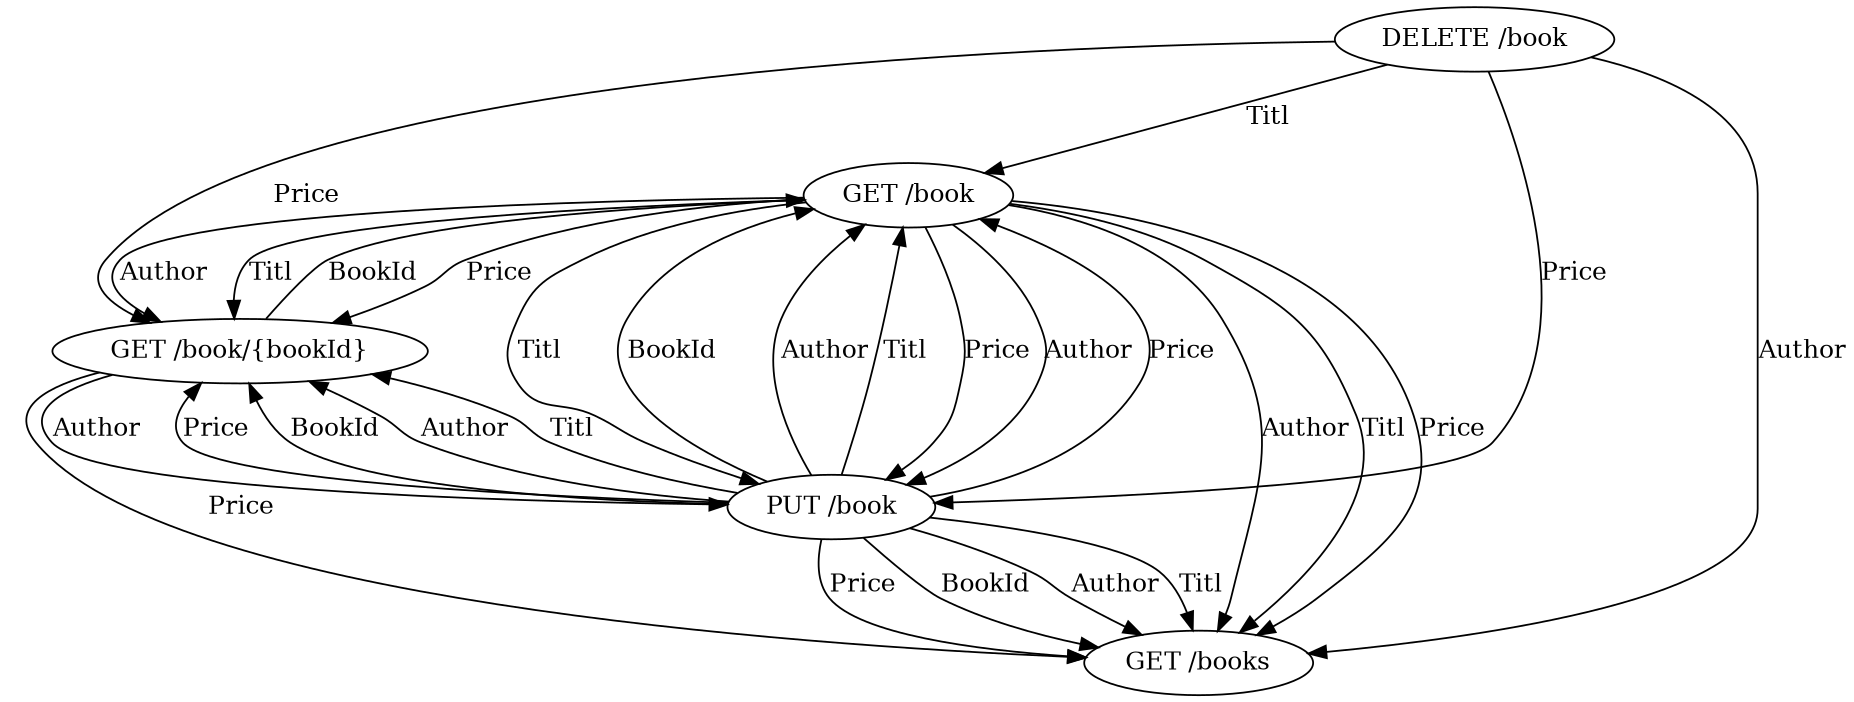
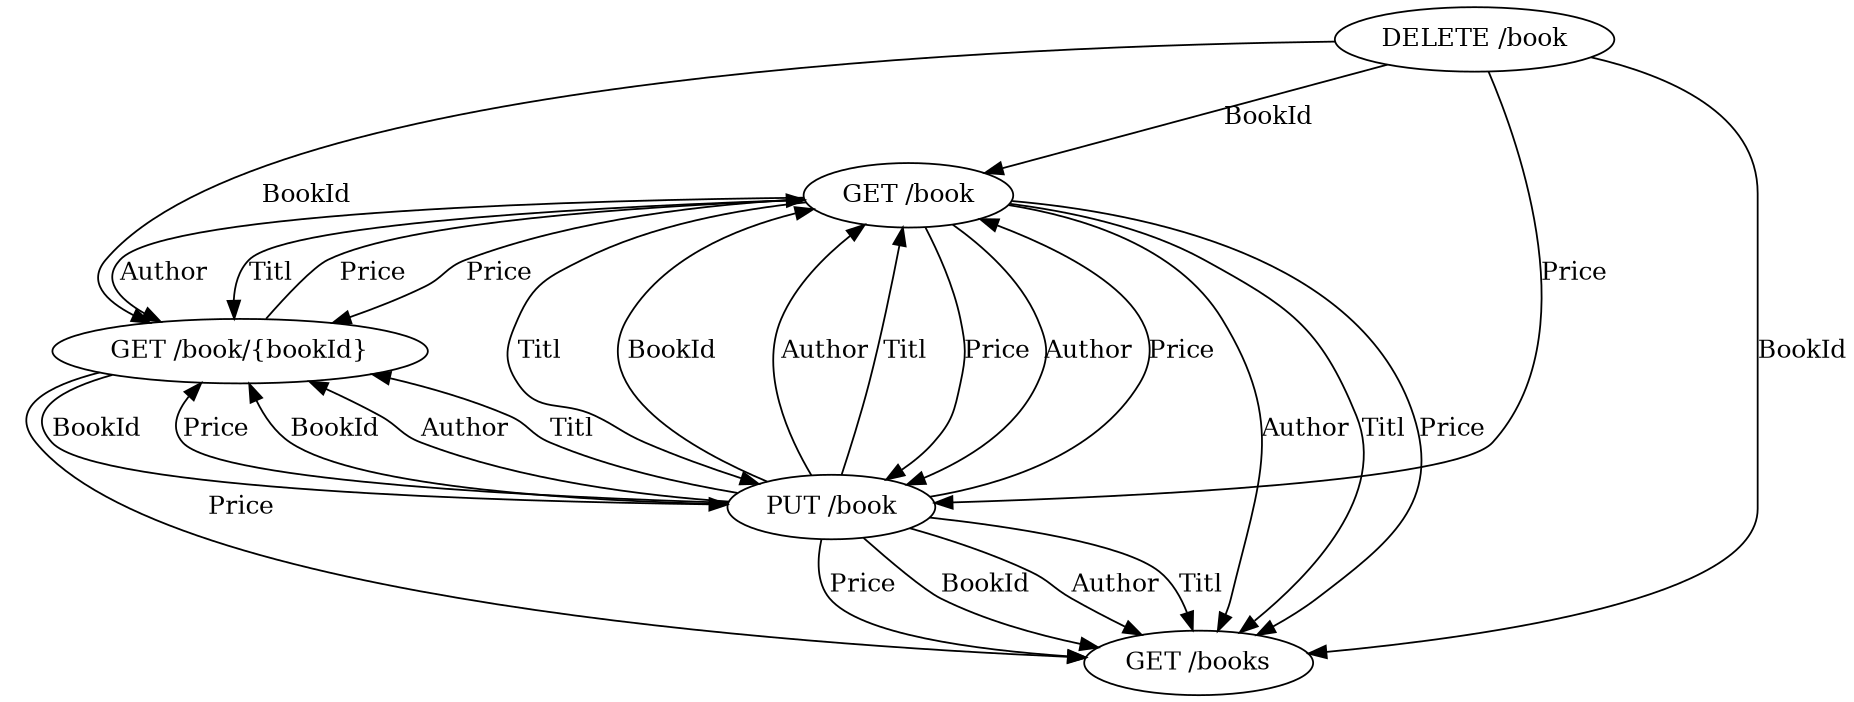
edge "DELETE /book" -> "GET /book": label "Titl" -> "BookId"
edge "DELETE /book" -> "GET /book/{bookId}": label "Price" -> "BookId"
edge "GET /book/{bookId}" -> "GET /book": label "BookId" -> "Price"
edge "DELETE /book" -> "GET /books": label "Author" -> "BookId"
edge "GET /book/{bookId}" -> "PUT /book": label "Author" -> "BookId"
